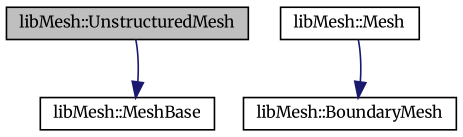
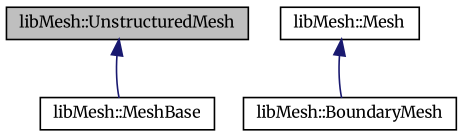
edge "libMesh::UnstructuredMesh" -> "libMesh::MeshBase": reversed
edge "libMesh::Mesh" -> "libMesh::BoundaryMesh": reversed
